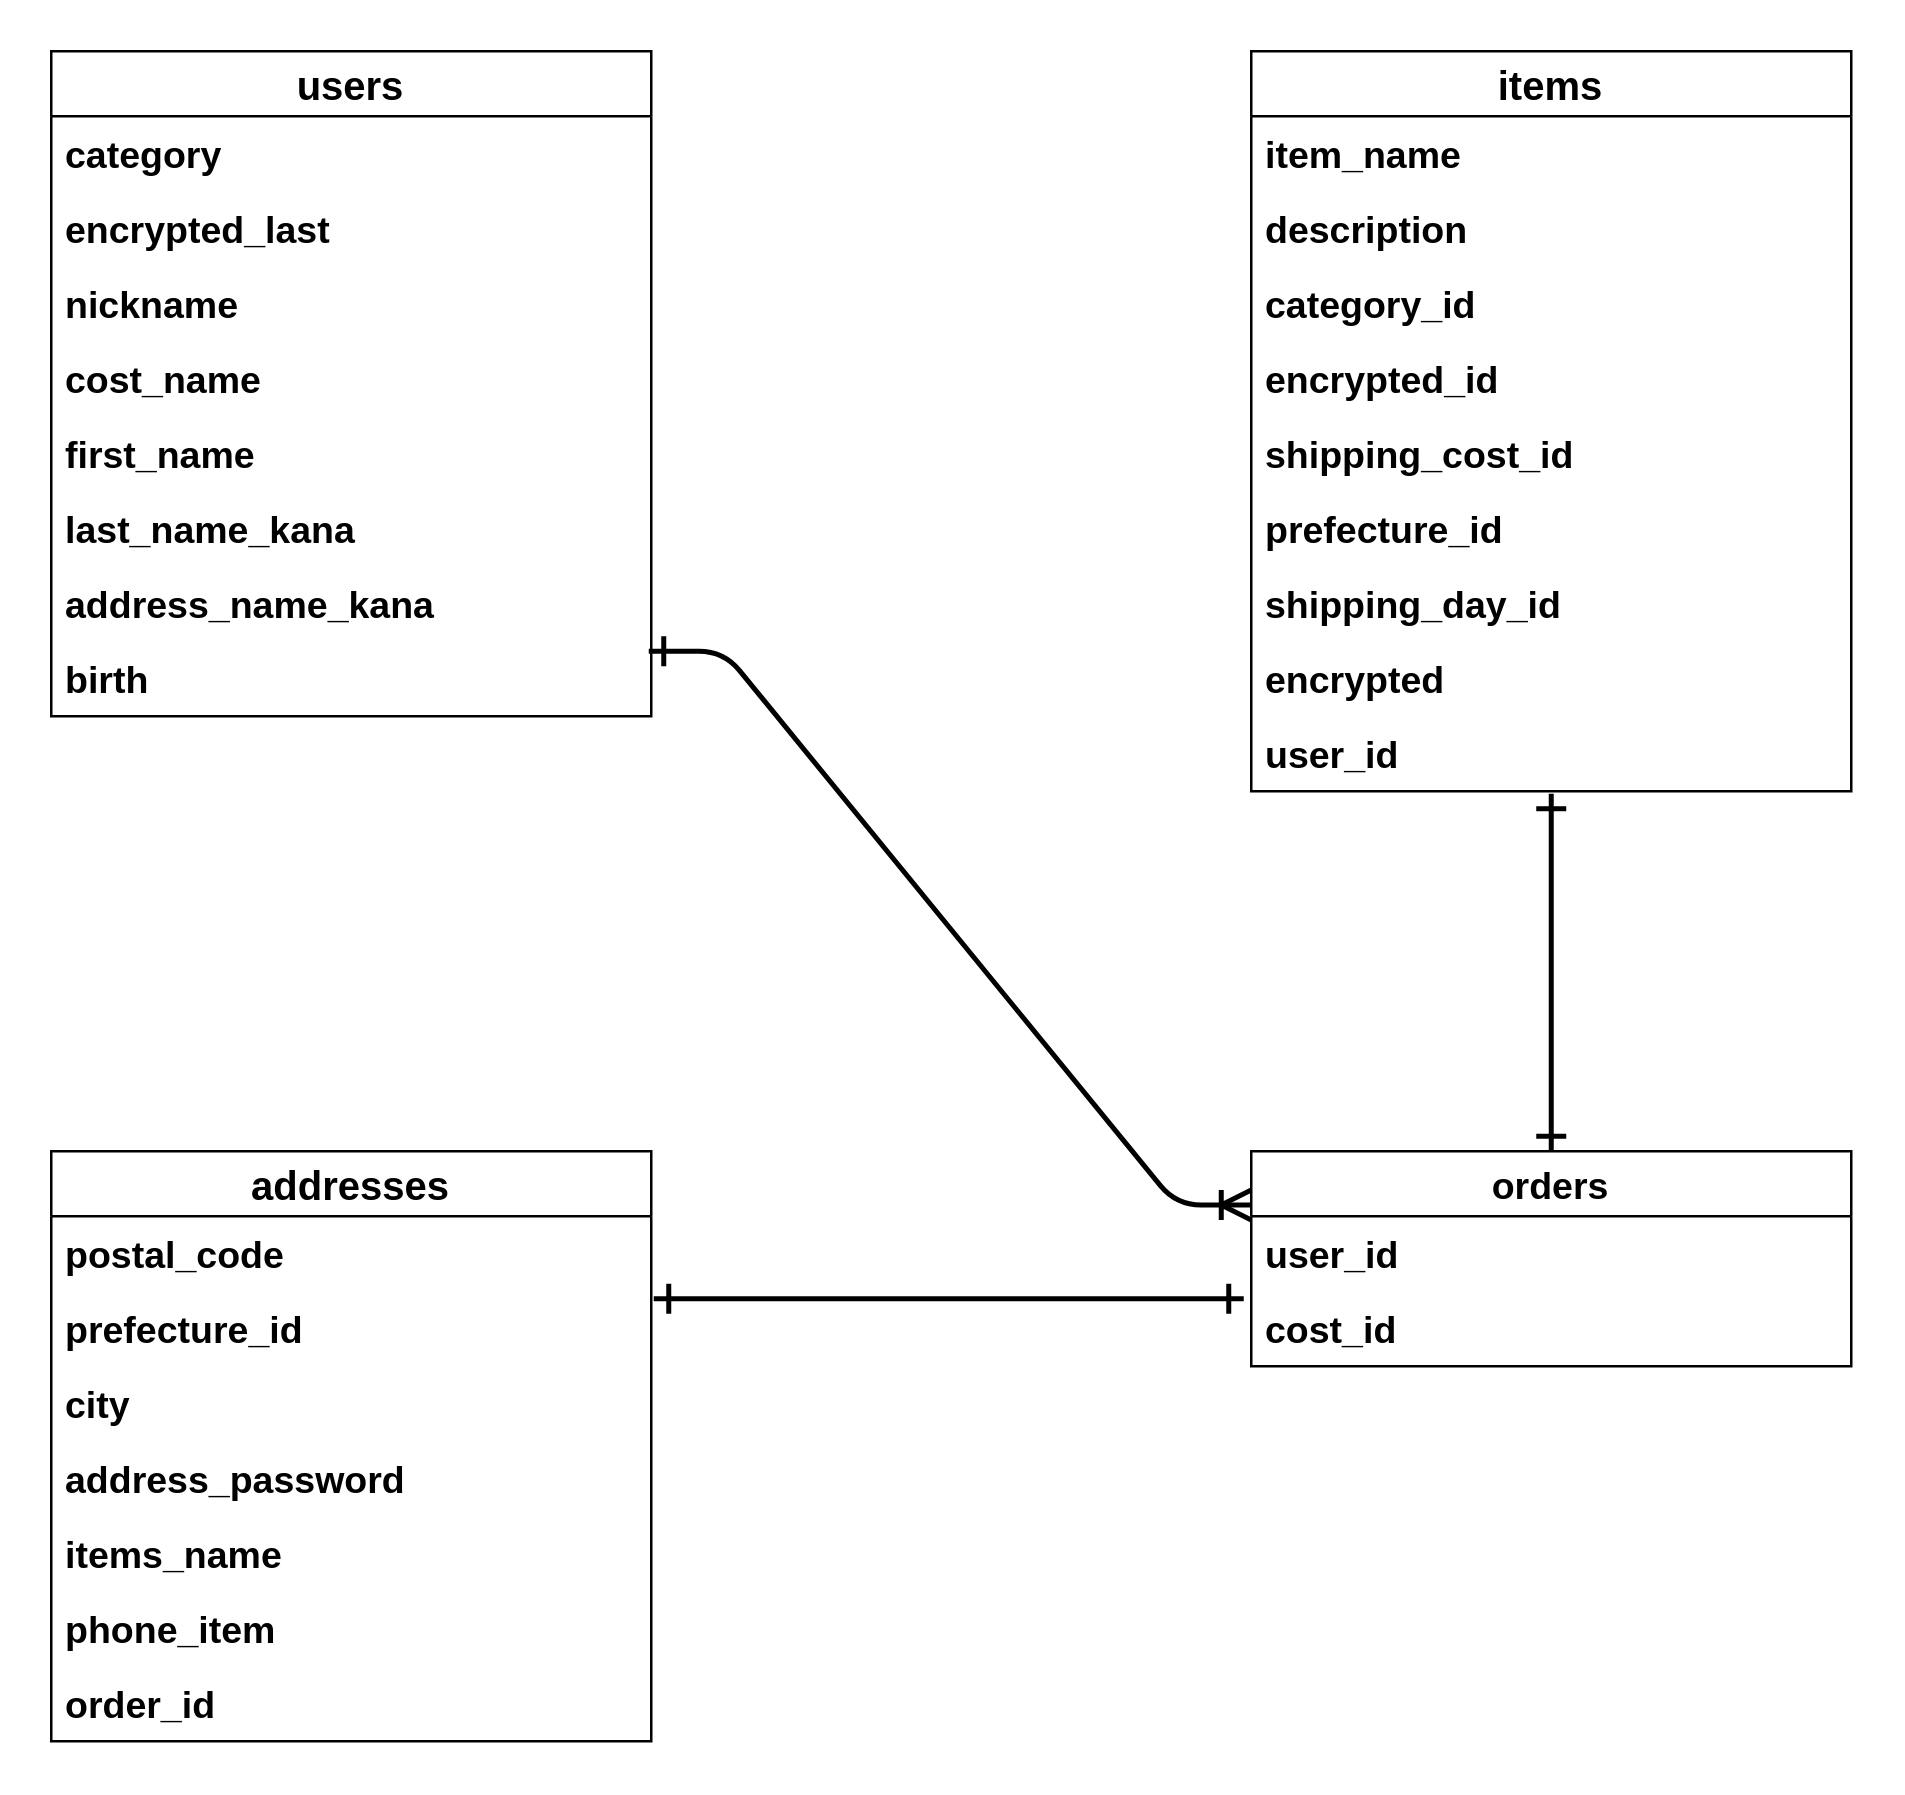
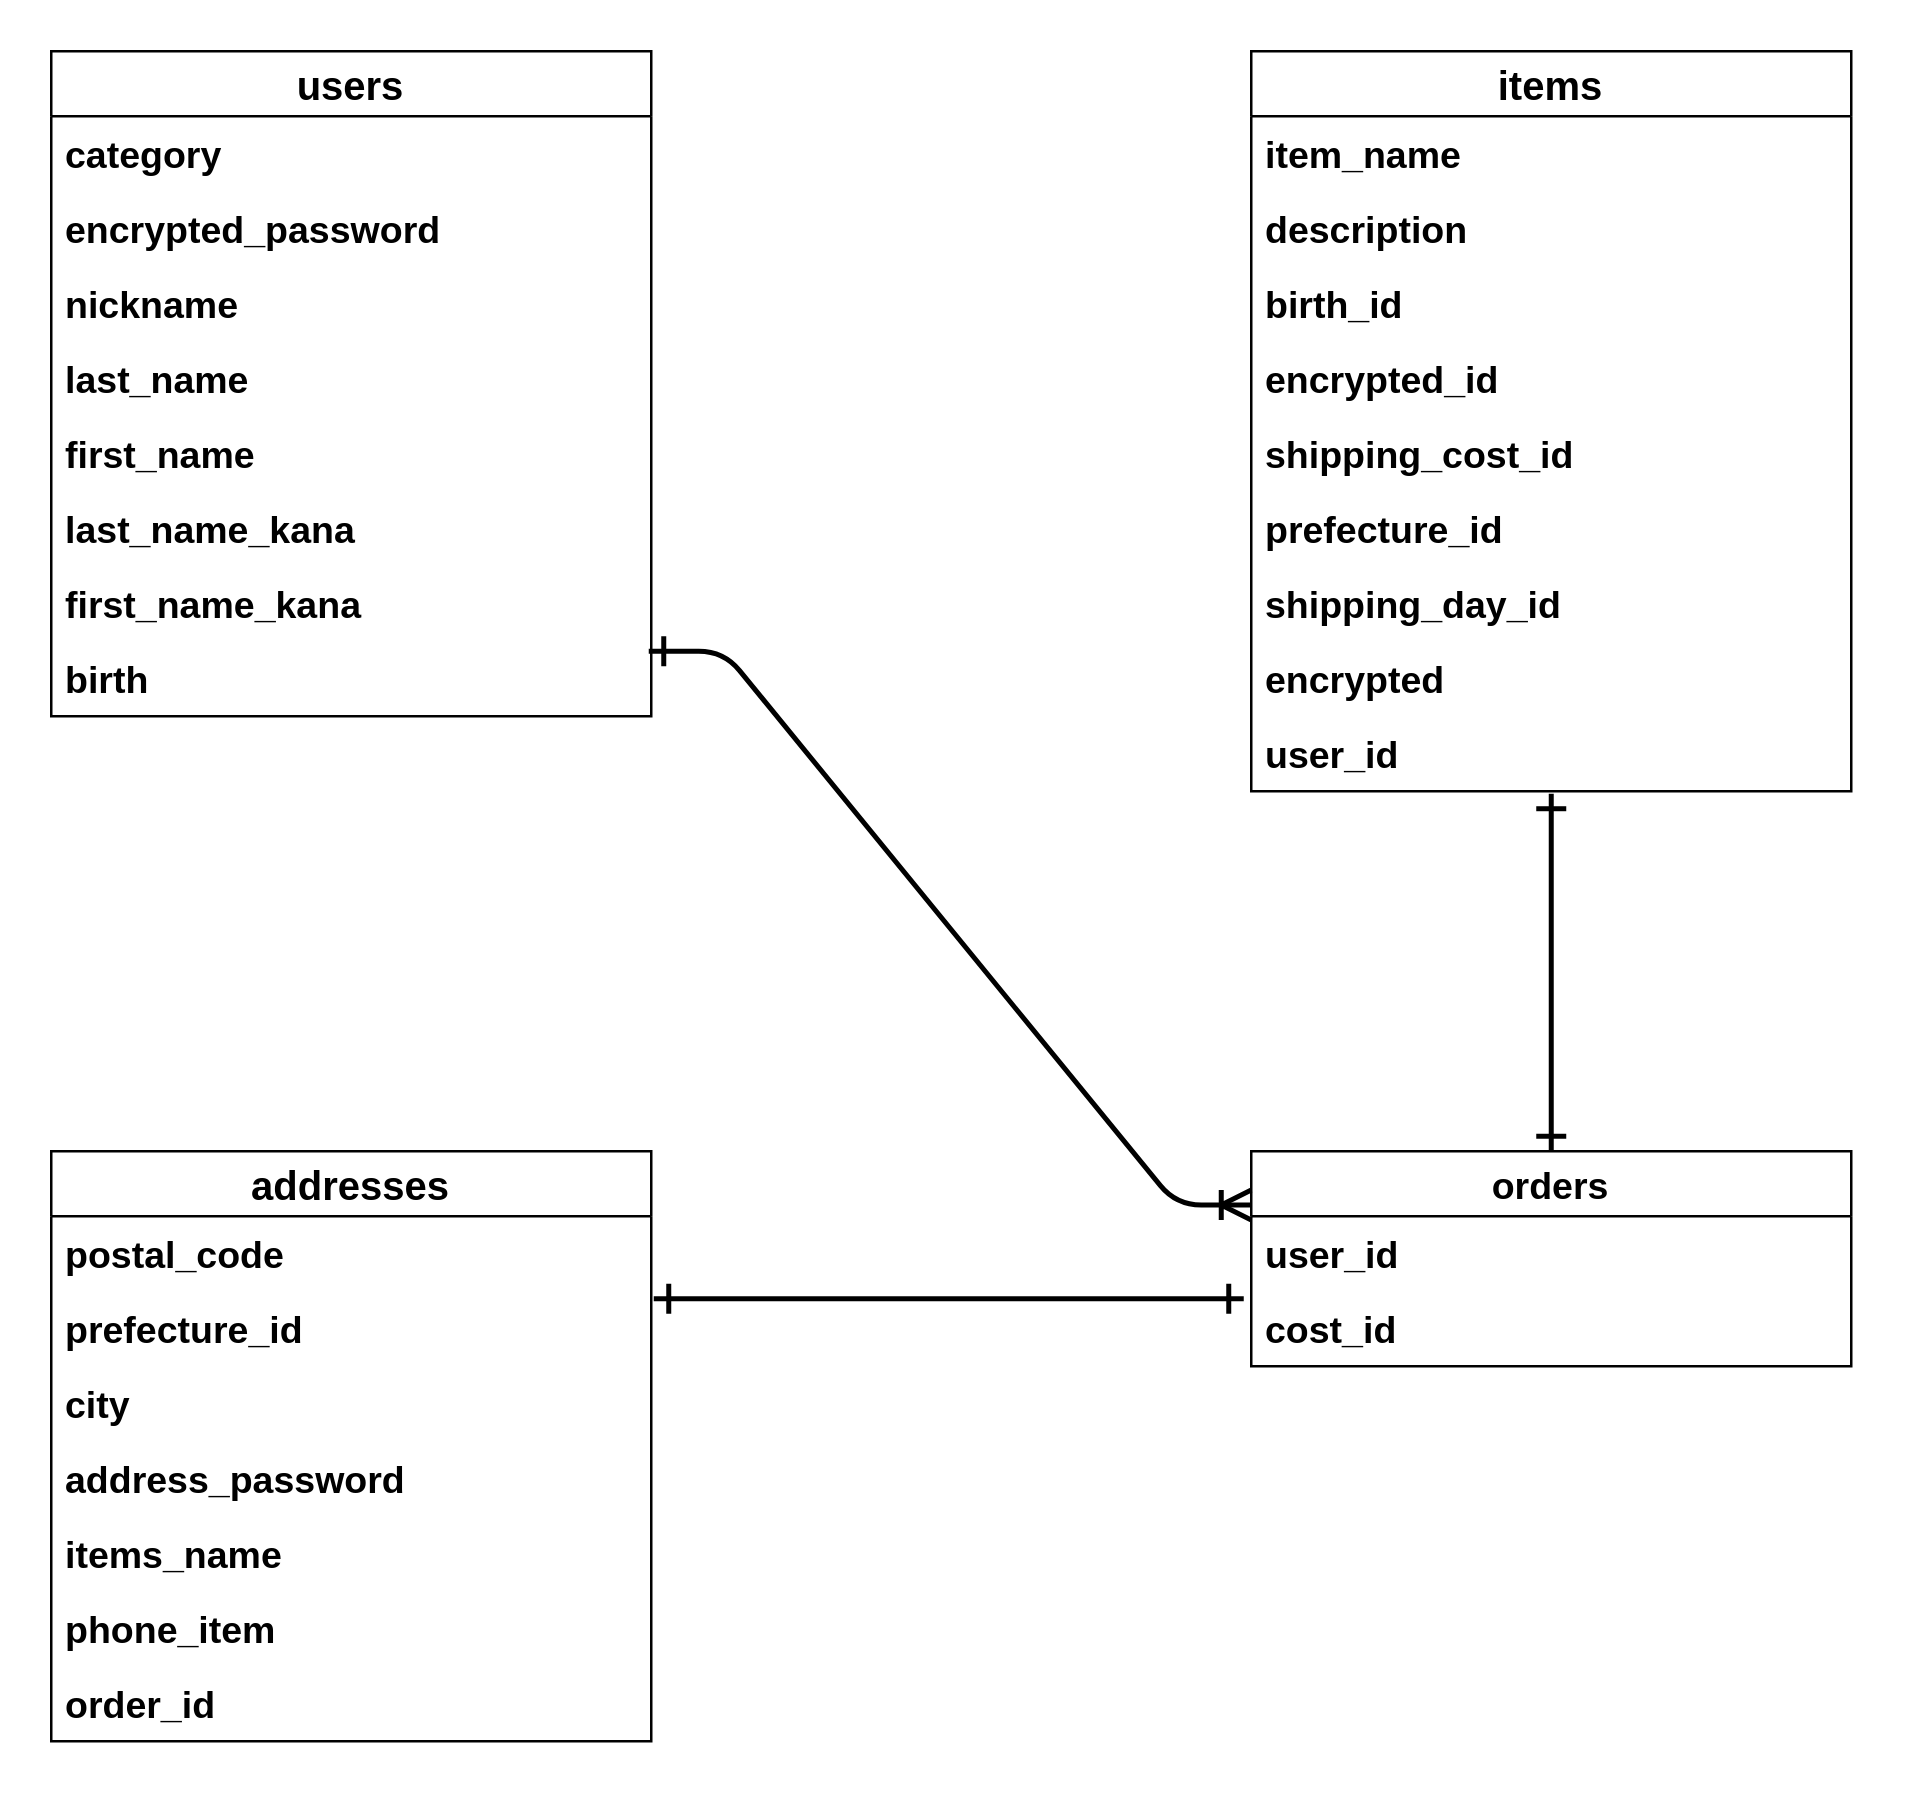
node "encrypted_last": label "encrypted_last" -> "encrypted_password"
node "category_id": label "category_id" -> "birth_id"
node "cost_name": label "cost_name" -> "last_name"
node "address_name_kana": label "address_name_kana" -> "first_name_kana"
